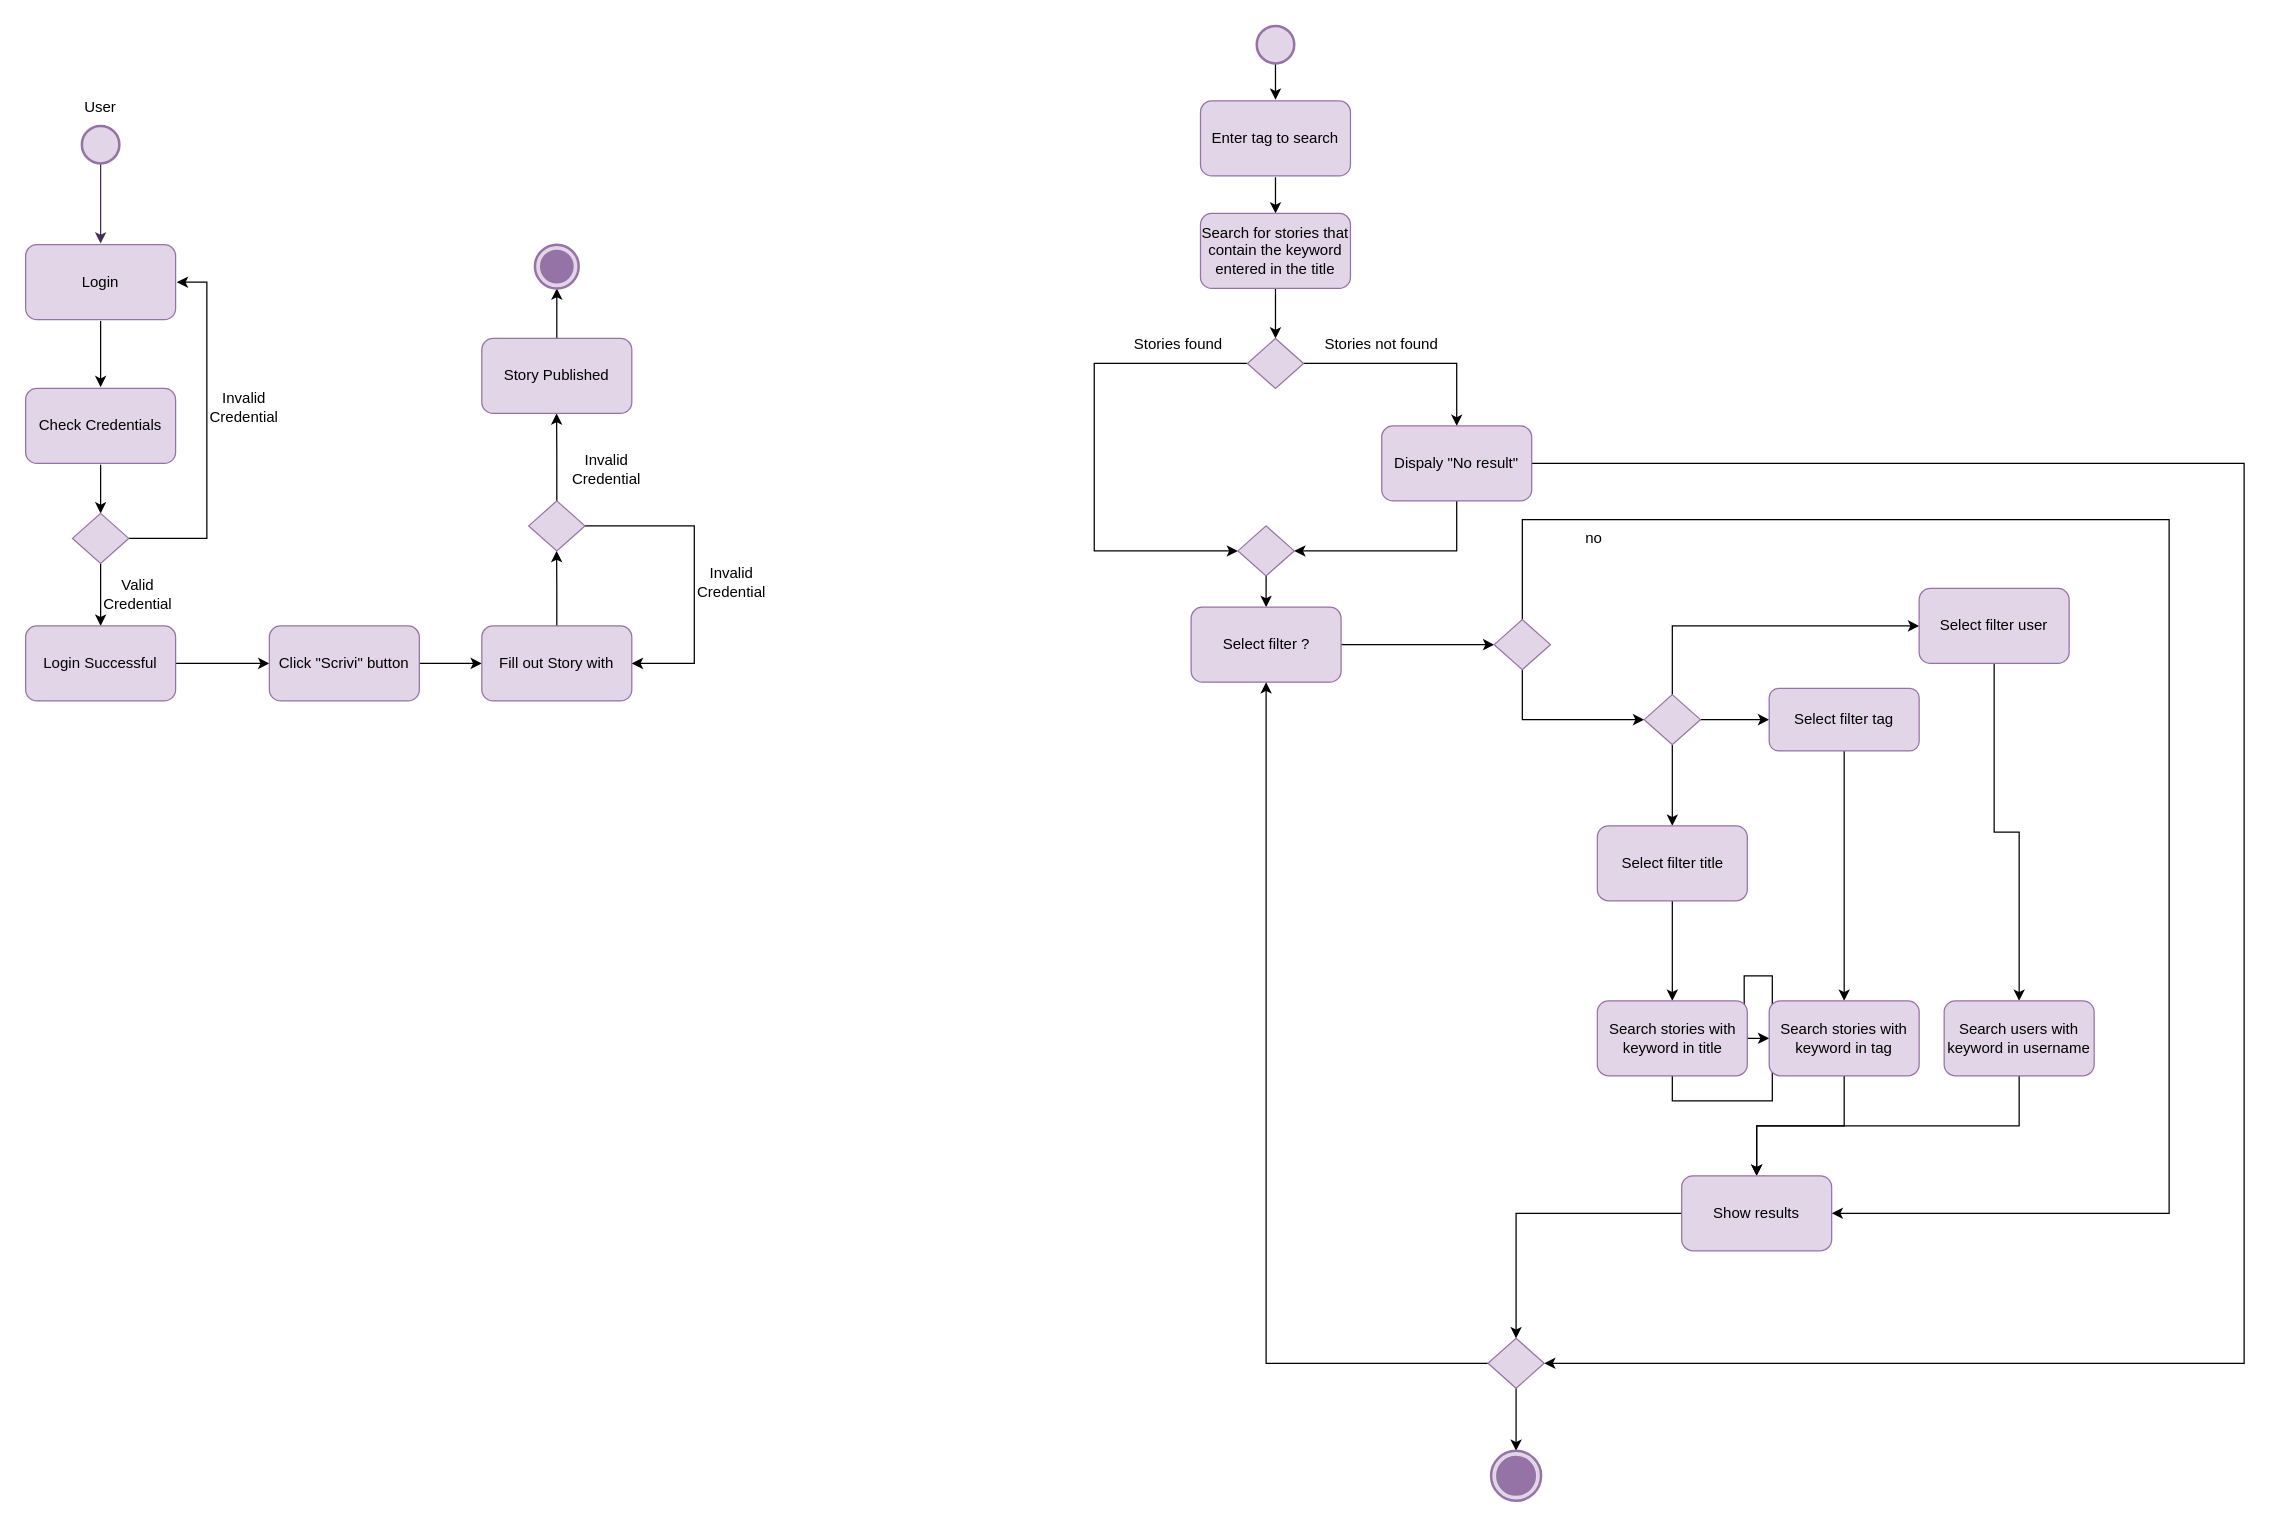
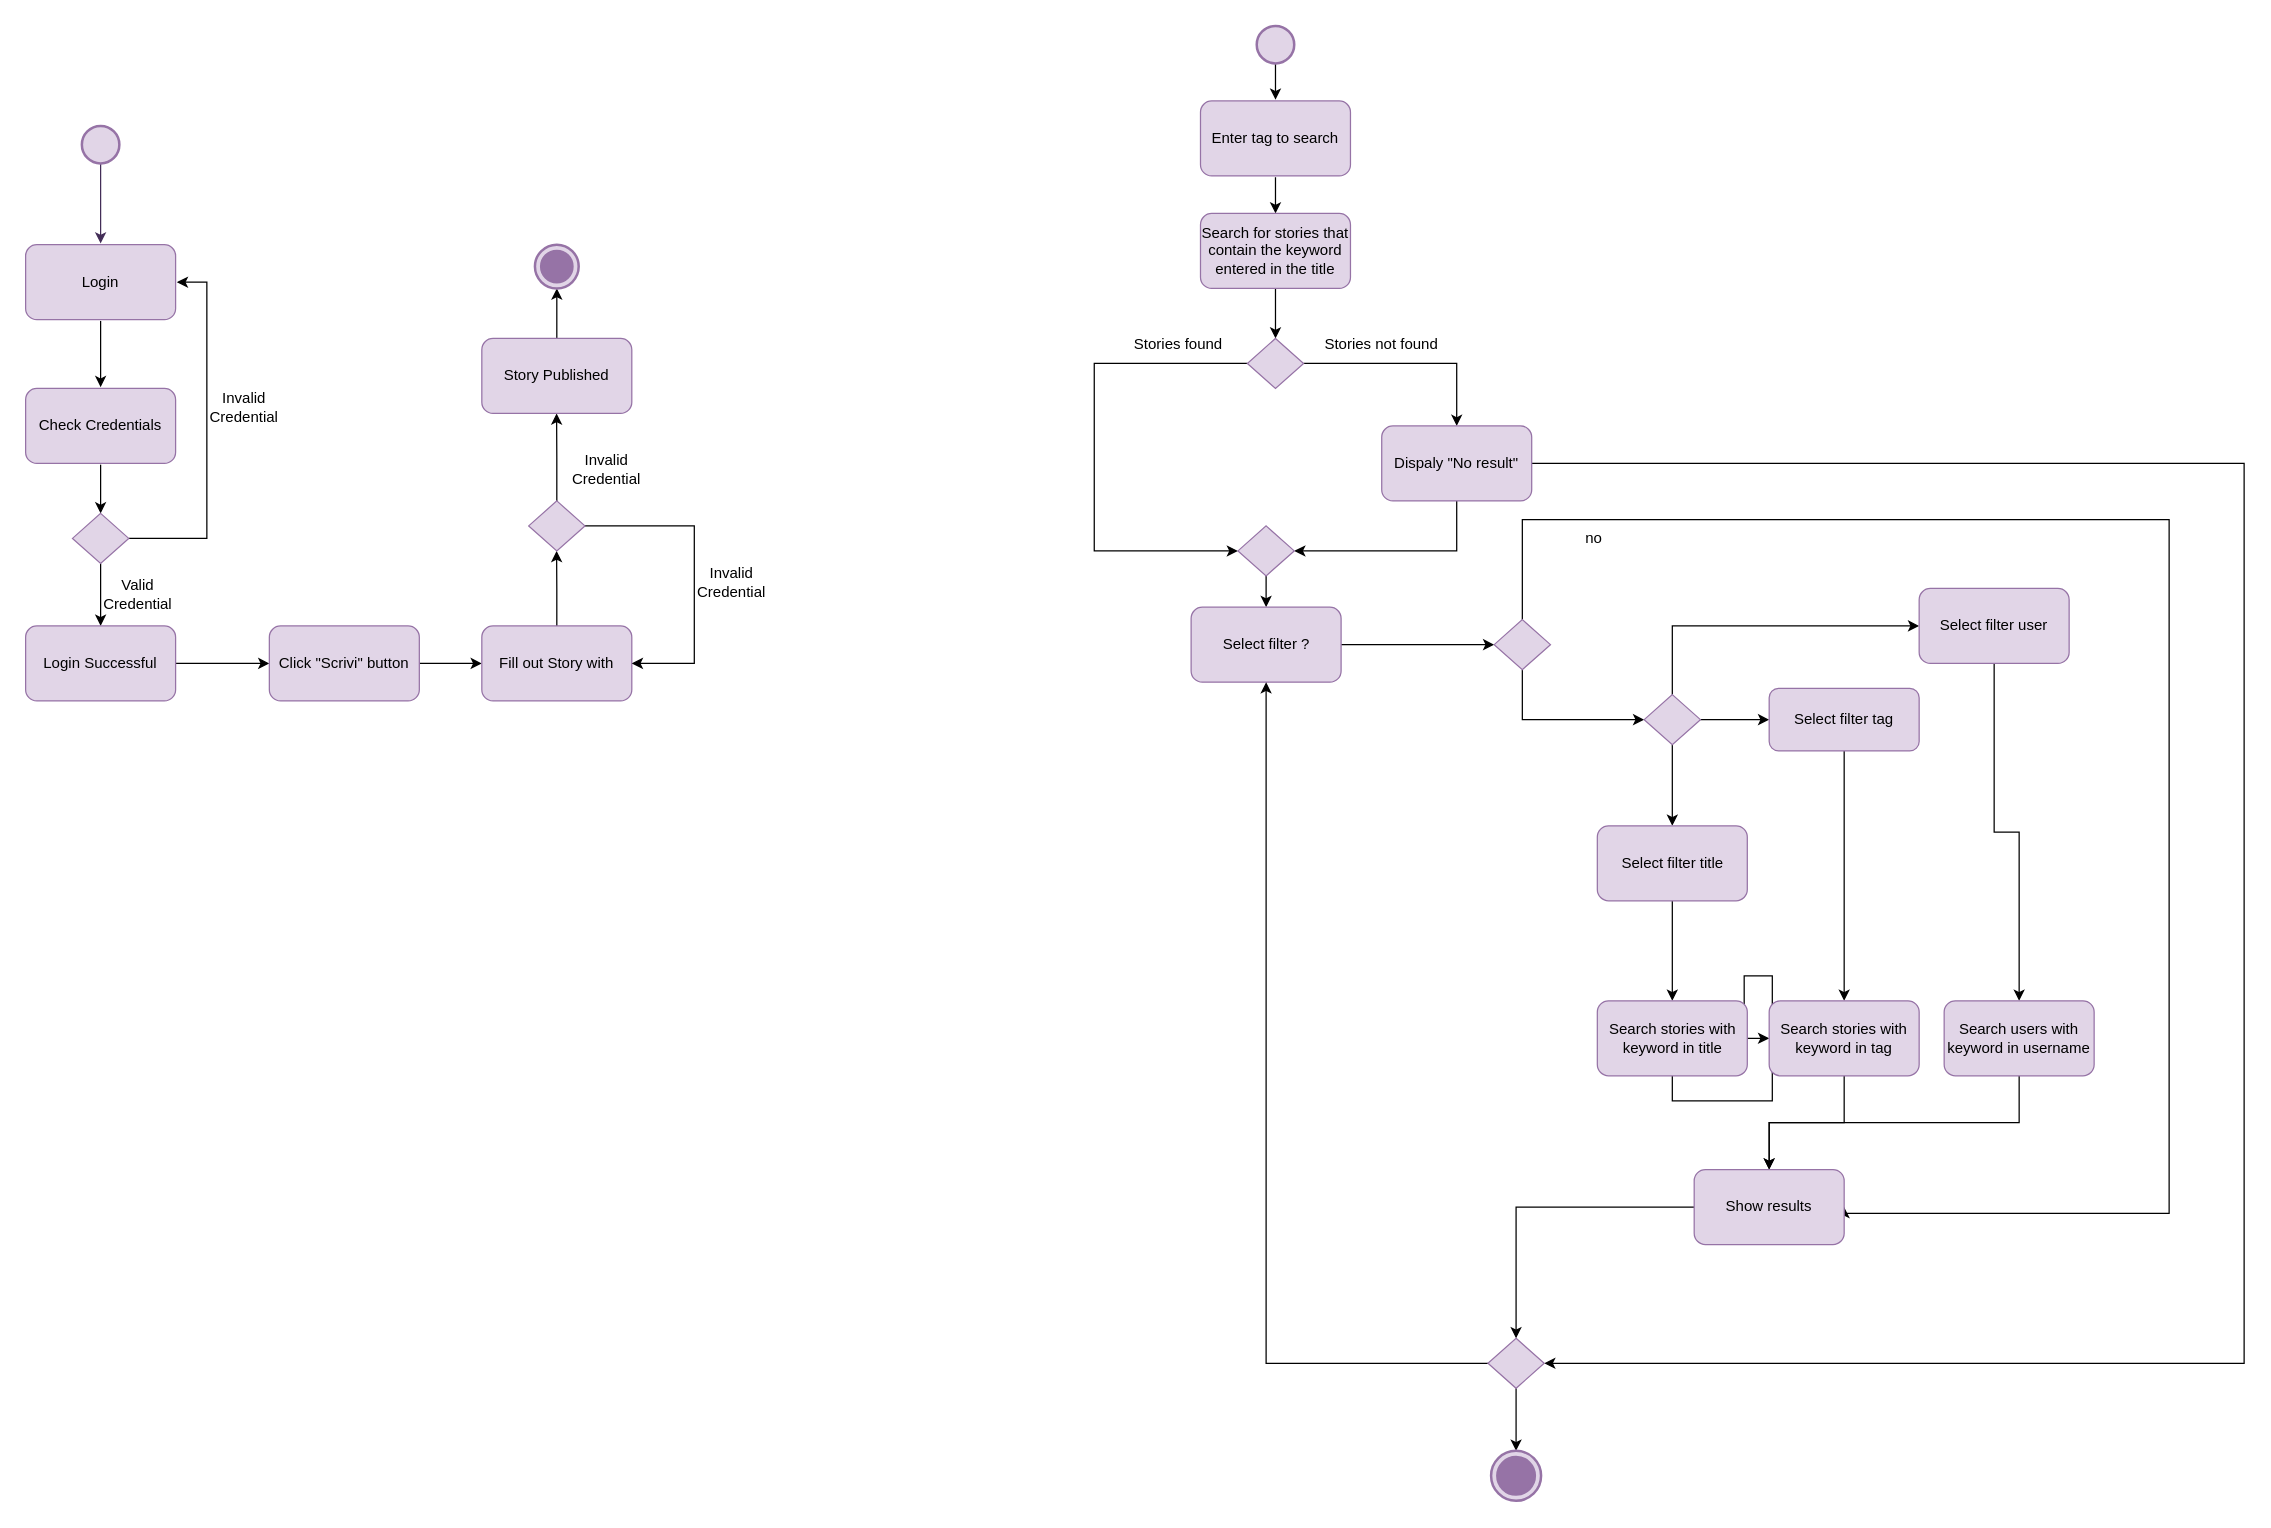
node "User": removed
node "Show results": moved (1757, 1213) -> (1769, 1207)
